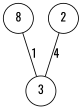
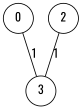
node "8": label "8" -> "0"
edge "2" -- "3": label "4" -> "1"
